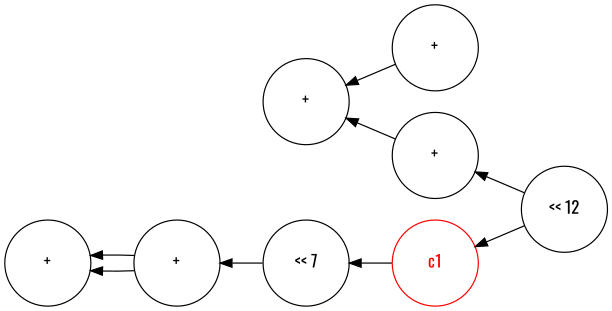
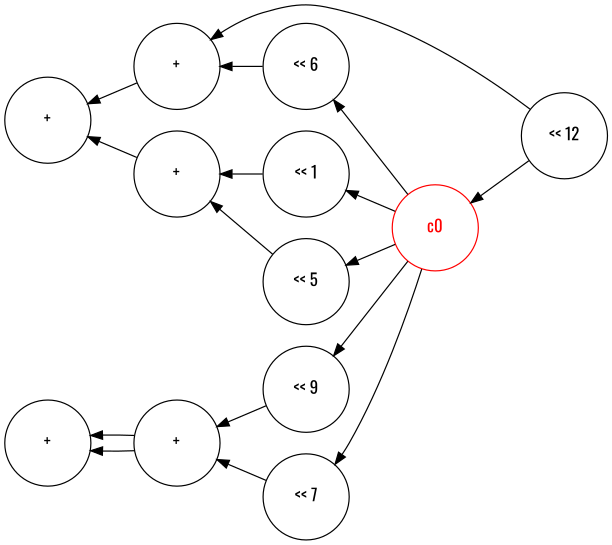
node "<< 6": added
node "<< 1": added
node "c1": label "c1" -> "c0"
node "<< 5": added
node "<< 9": added
